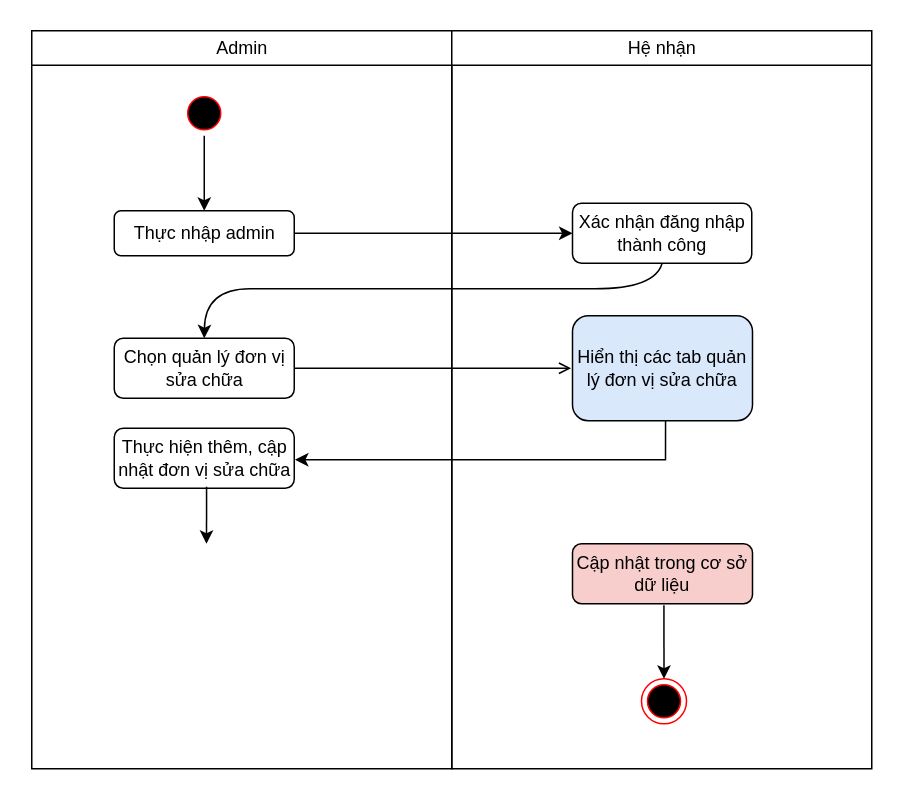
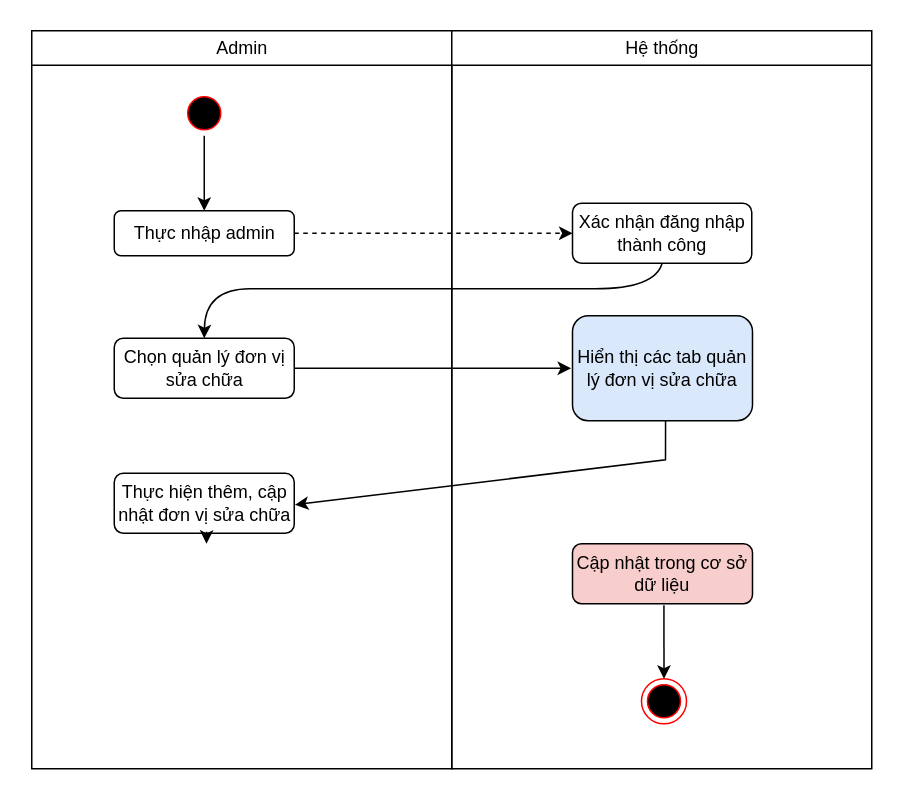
node "Hệ nhận": label "Hệ nhận" -> "Hệ thống"
edge "Thực nhập admin" -> "Xác nhận đăng nhập thành công": style solid -> dashed
edge "Chọn quản lý đơn vị sửa chữa" -> "Hiển thị các tab quản lý đơn vị sửa chữa": arrowhead open -> classic
node "Thực hiện thêm, cập nhật đơn vị sửa chữa": moved (204, 458) -> (204, 503)
